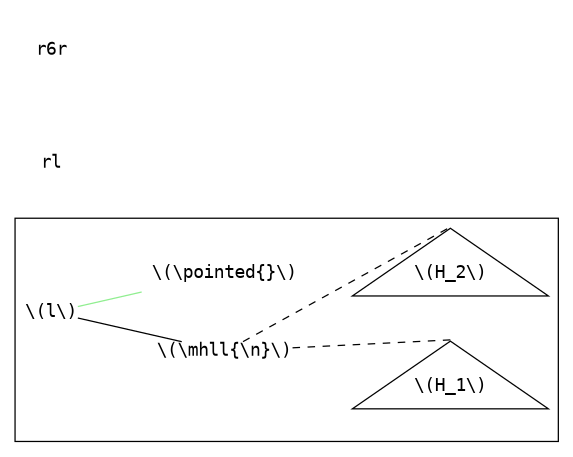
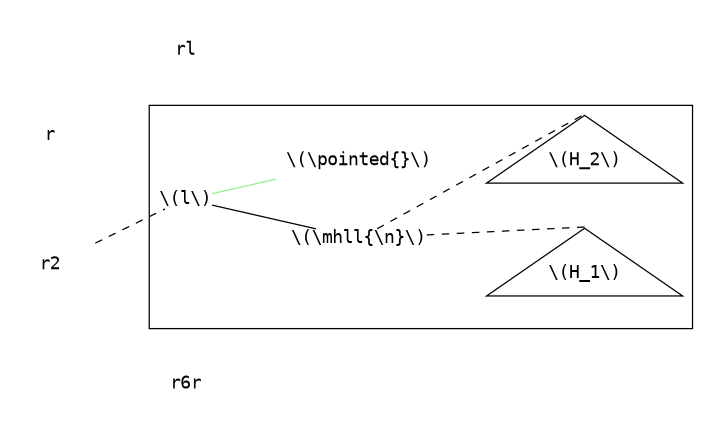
node "r": added
node "r2": added
